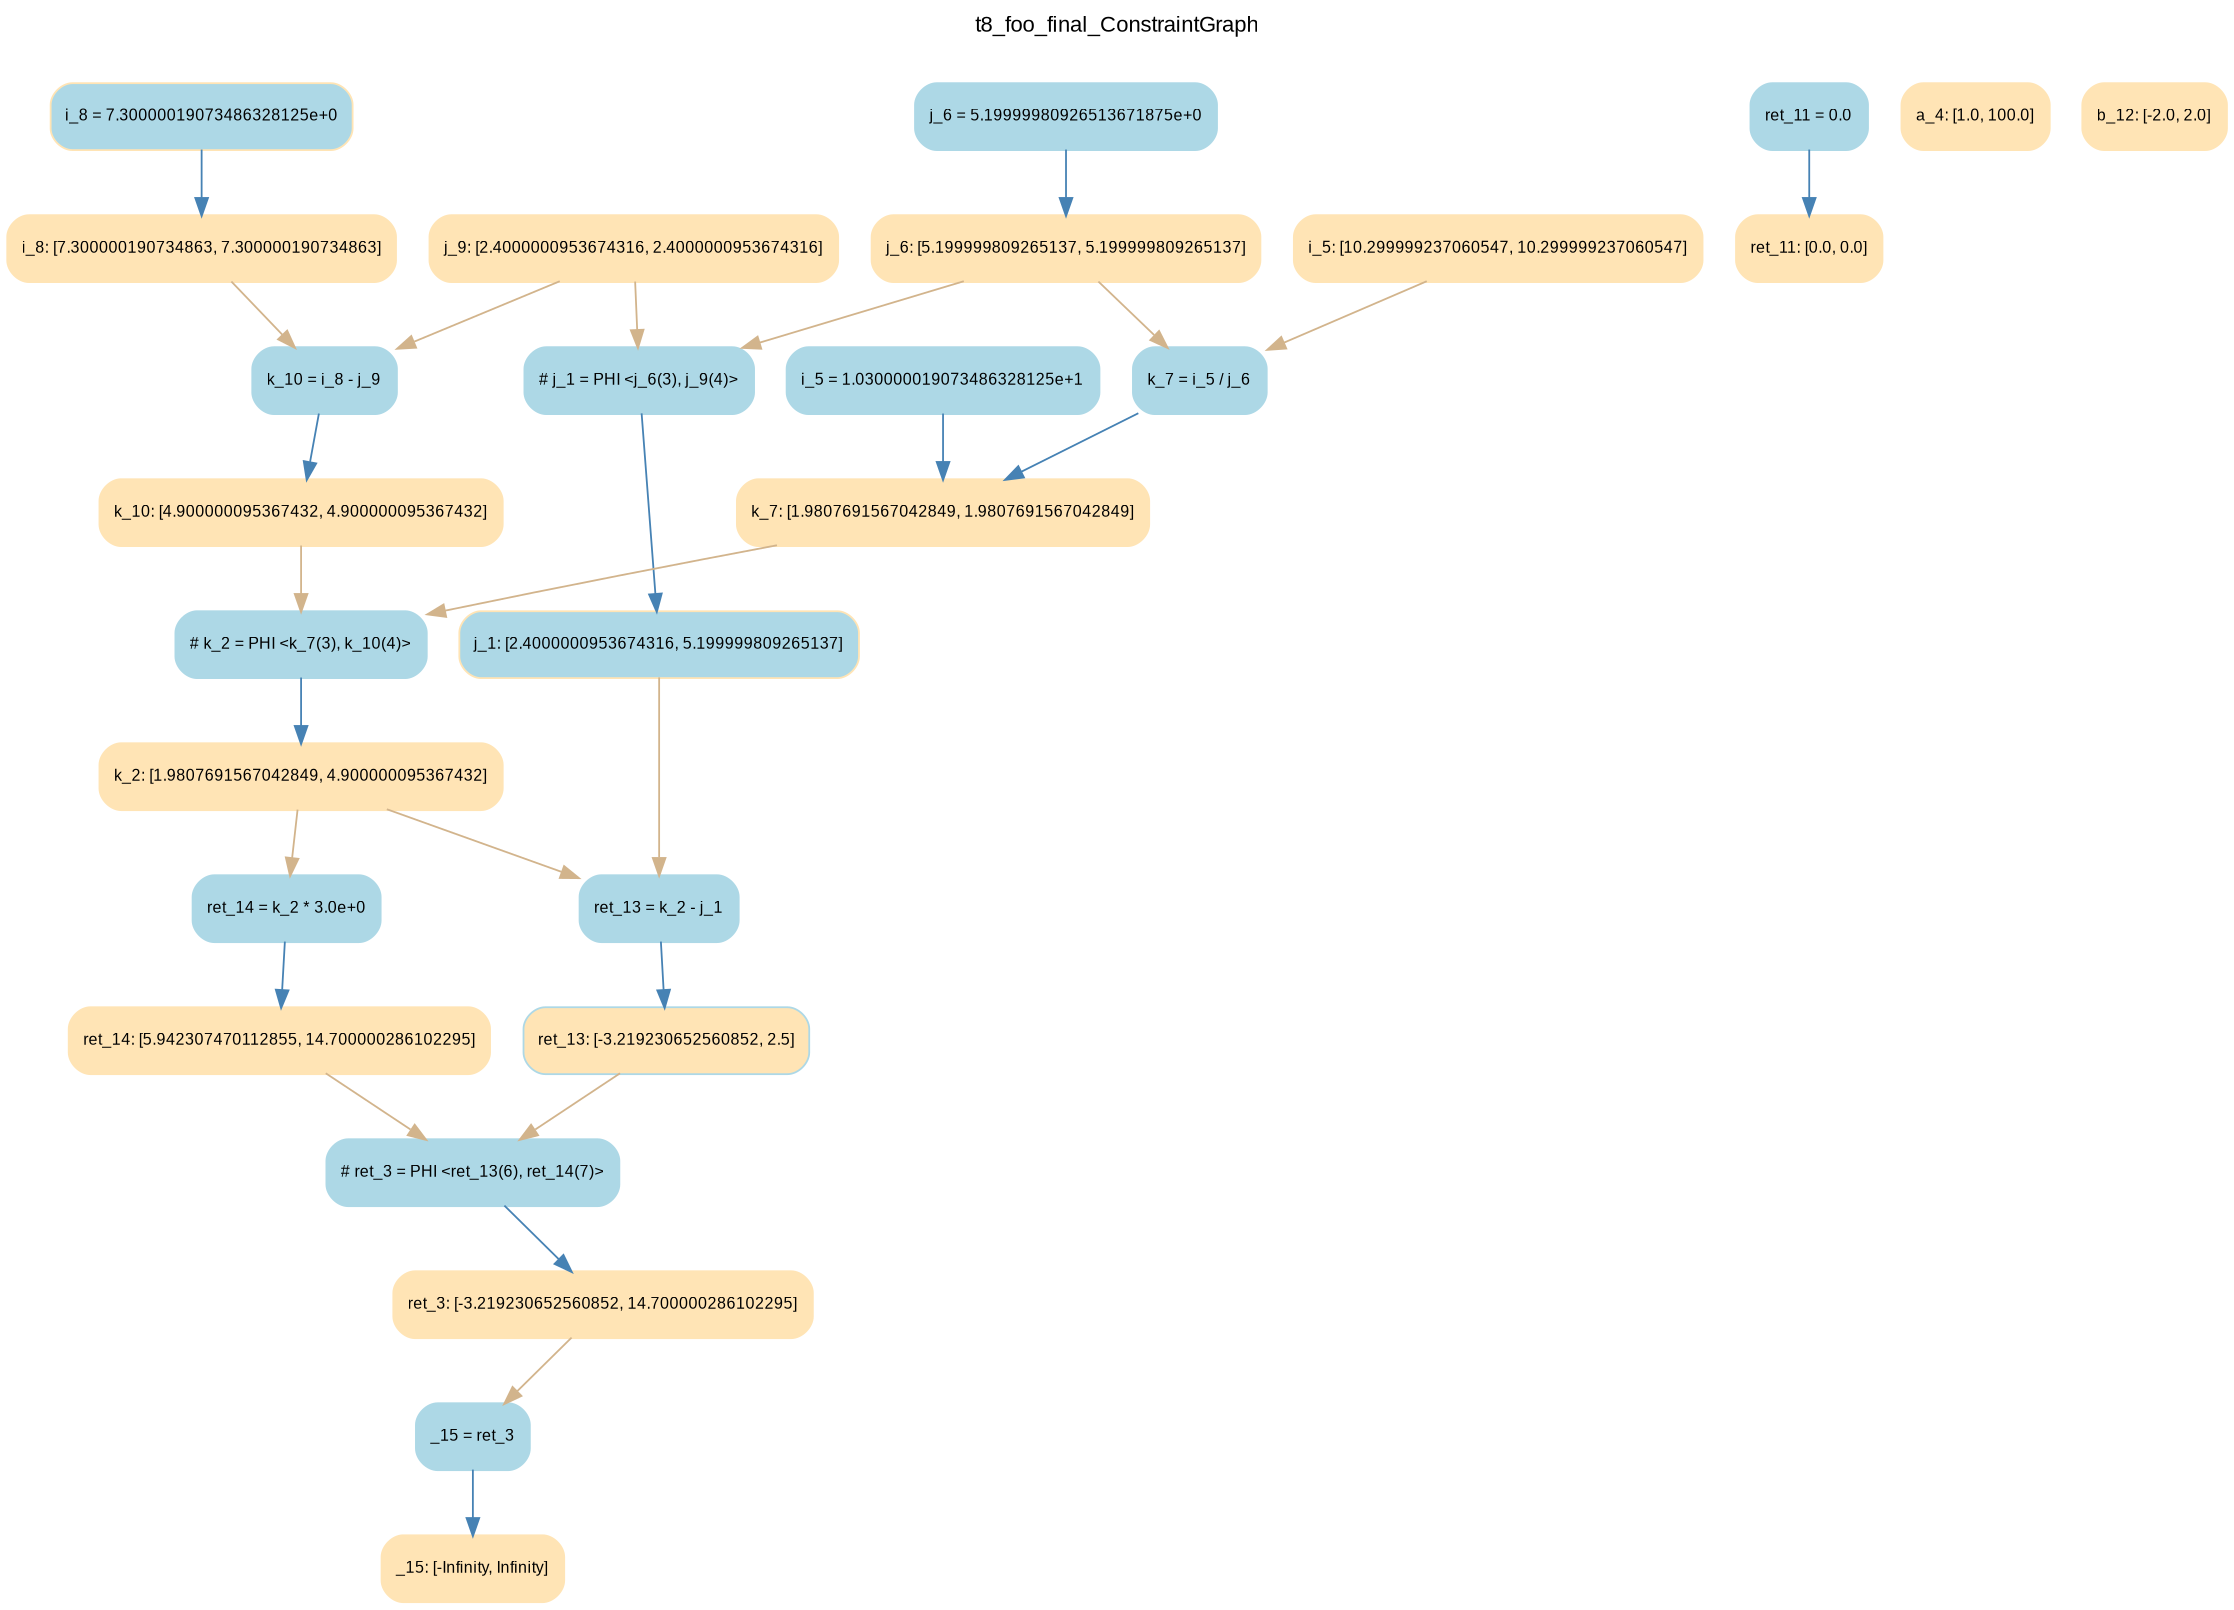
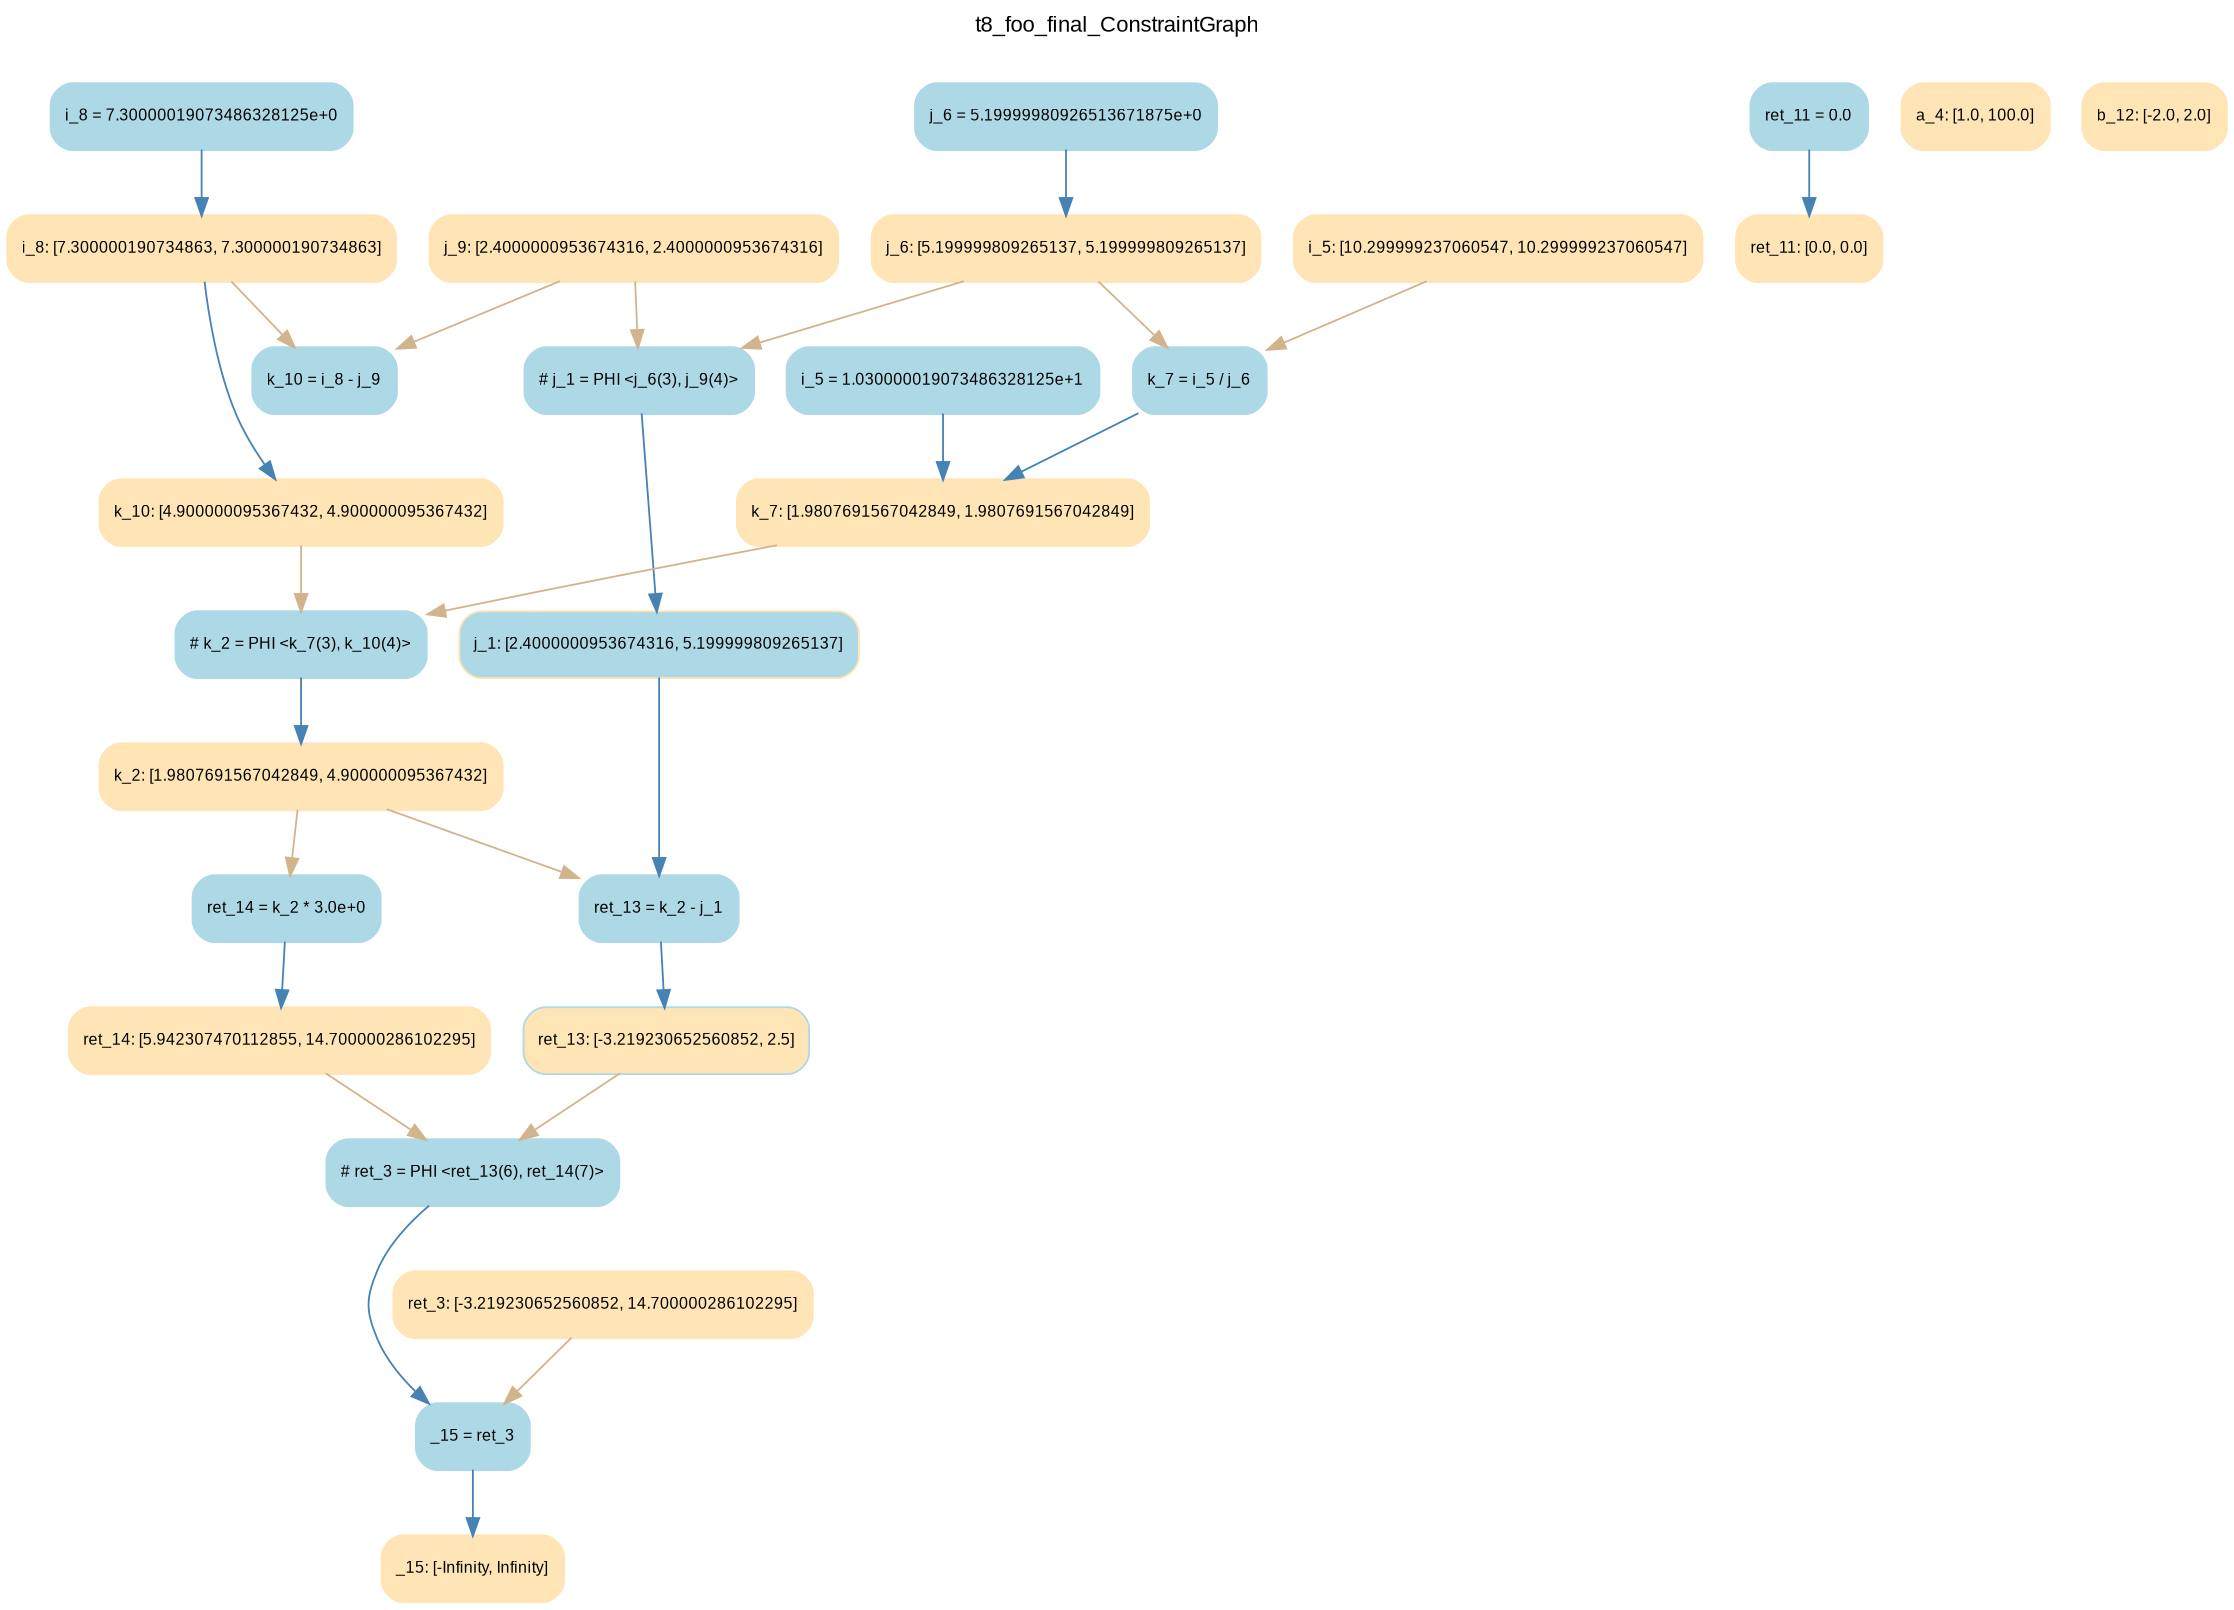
node "i_8 = 7.30000019073486328125e+0": color moccasin -> lightblue
edge "k_10 = i_8 - j_9" -> "k_10: [4.900000095367432, 4.900000095367432]": now "i_8: [7.300000190734863, 7.300000190734863]" -> "k_10: [4.900000095367432, 4.900000095367432]"
edge "j_1: [2.4000000953674316, 5.199999809265137]" -> "ret_13 = k_2 - j_1": color tan -> steelblue
edge "# ret_3 = PHI <ret_13(6), ret_14(7)>" -> "ret_3: [-3.219230652560852, 14.700000286102295]": now "# ret_3 = PHI <ret_13(6), ret_14(7)>" -> "_15 = ret_3"
